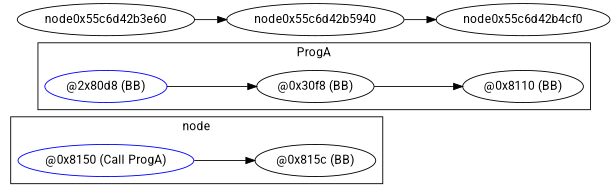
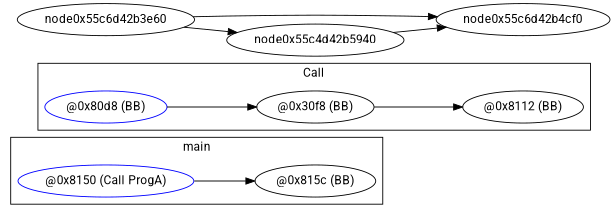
edge "node0x55c6d42b3e60" -> "node0x55c6d42b4cf0": added
node "node0x55c6d42b5940": label "node0x55c6d42b5940" -> "node0x55c4d42b5940"
cluster "ProgA": label "ProgA" -> "Call"
node "@2x80d8 (BB)": label "@2x80d8 (BB)" -> "@0x80d8 (BB)"
node "@0x8110 (BB)": label "@0x8110 (BB)" -> "@0x8112 (BB)"
cluster "node": label "node" -> "main"
